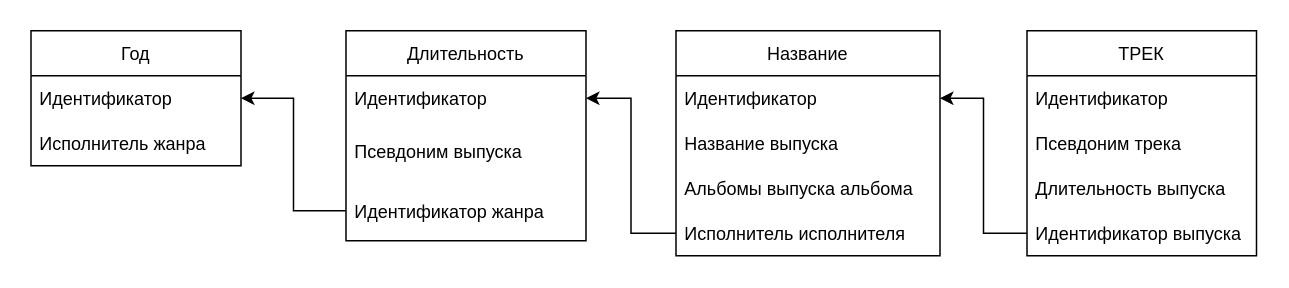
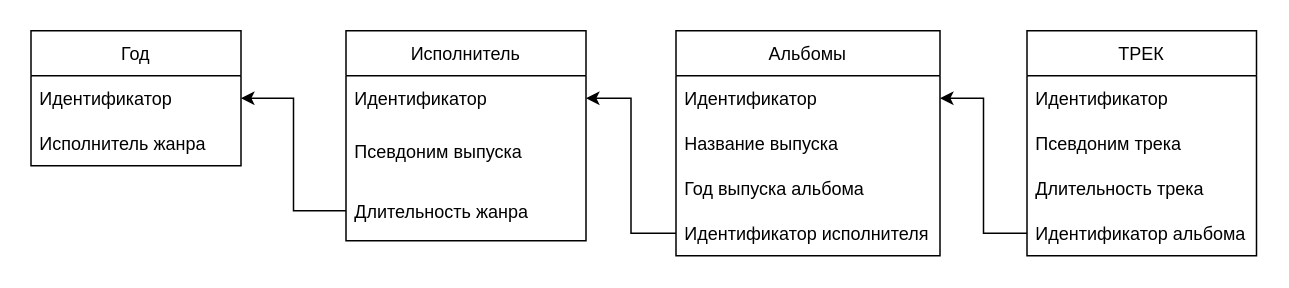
node "Длительность": label "Длительность" -> "Исполнитель"
node "Название": label "Название" -> "Альбомы"
node "Альбомы выпуска альбома": label "Альбомы выпуска альбома" -> "Год выпуска альбома"
node "Длительность выпуска": label "Длительность выпуска" -> "Длительность трека"
node "Идентификатор жанра": label "Идентификатор жанра" -> "Длительность жанра"
node "Исполнитель исполнителя": label "Исполнитель исполнителя" -> "Идентификатор исполнителя"
node "Идентификатор выпуска": label "Идентификатор выпуска" -> "Идентификатор альбома"
